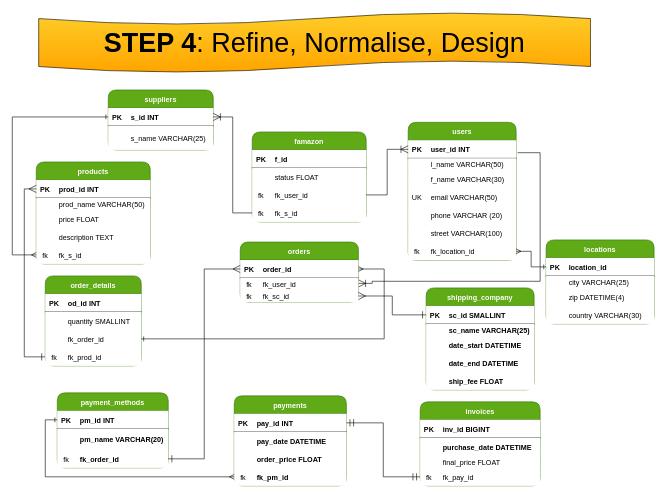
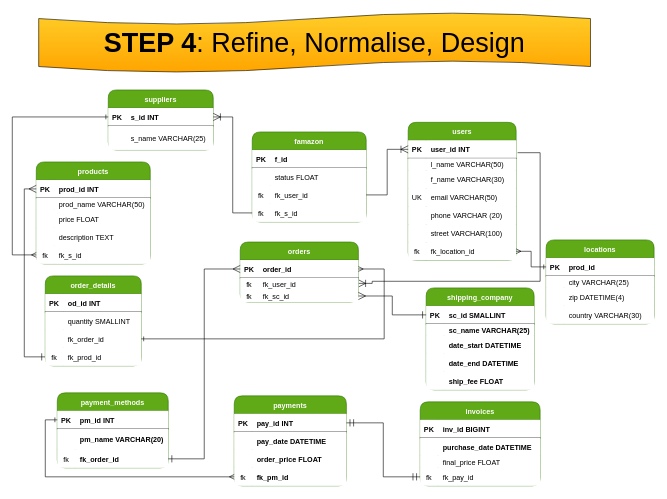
node "location_id": label "location_id" -> "prod_id"
